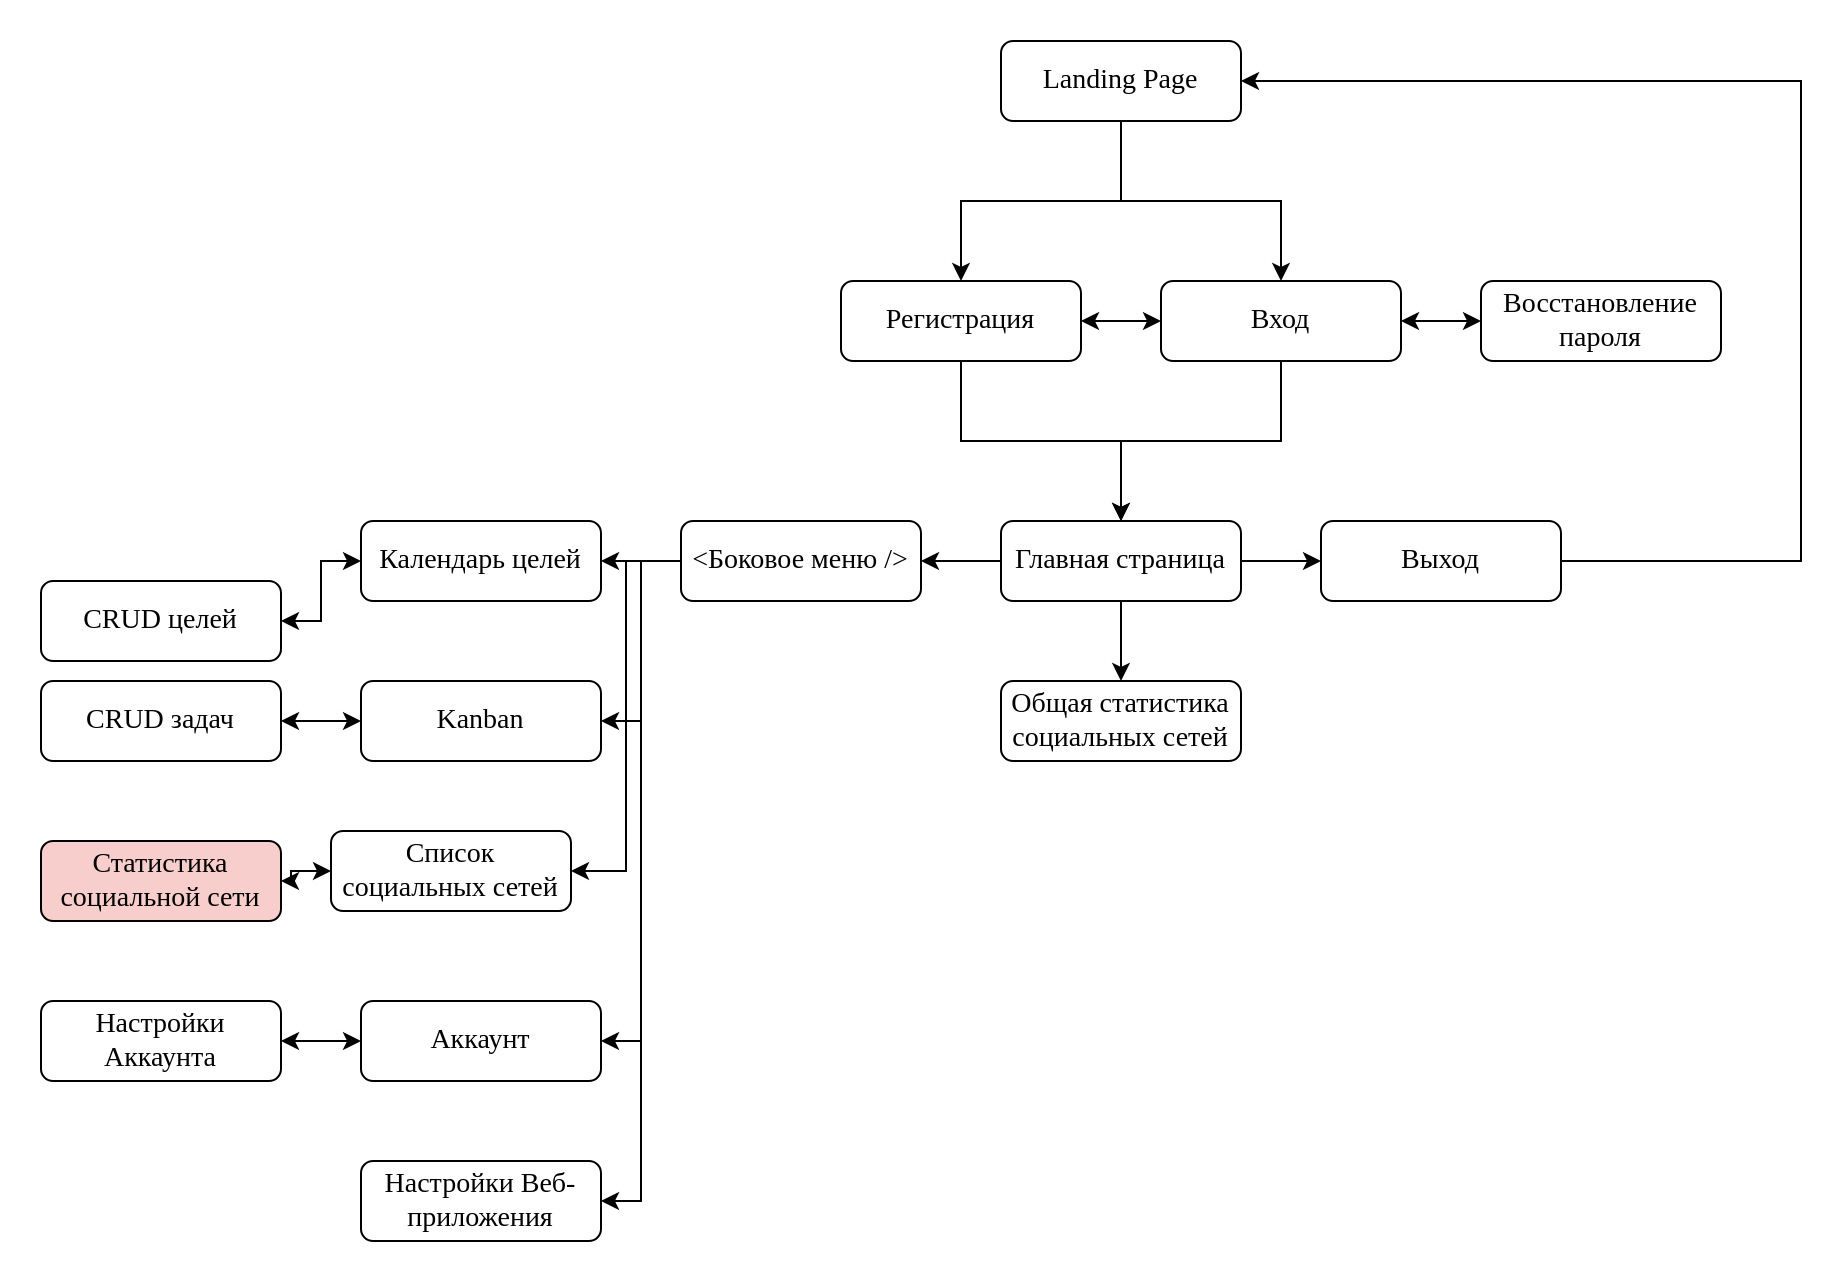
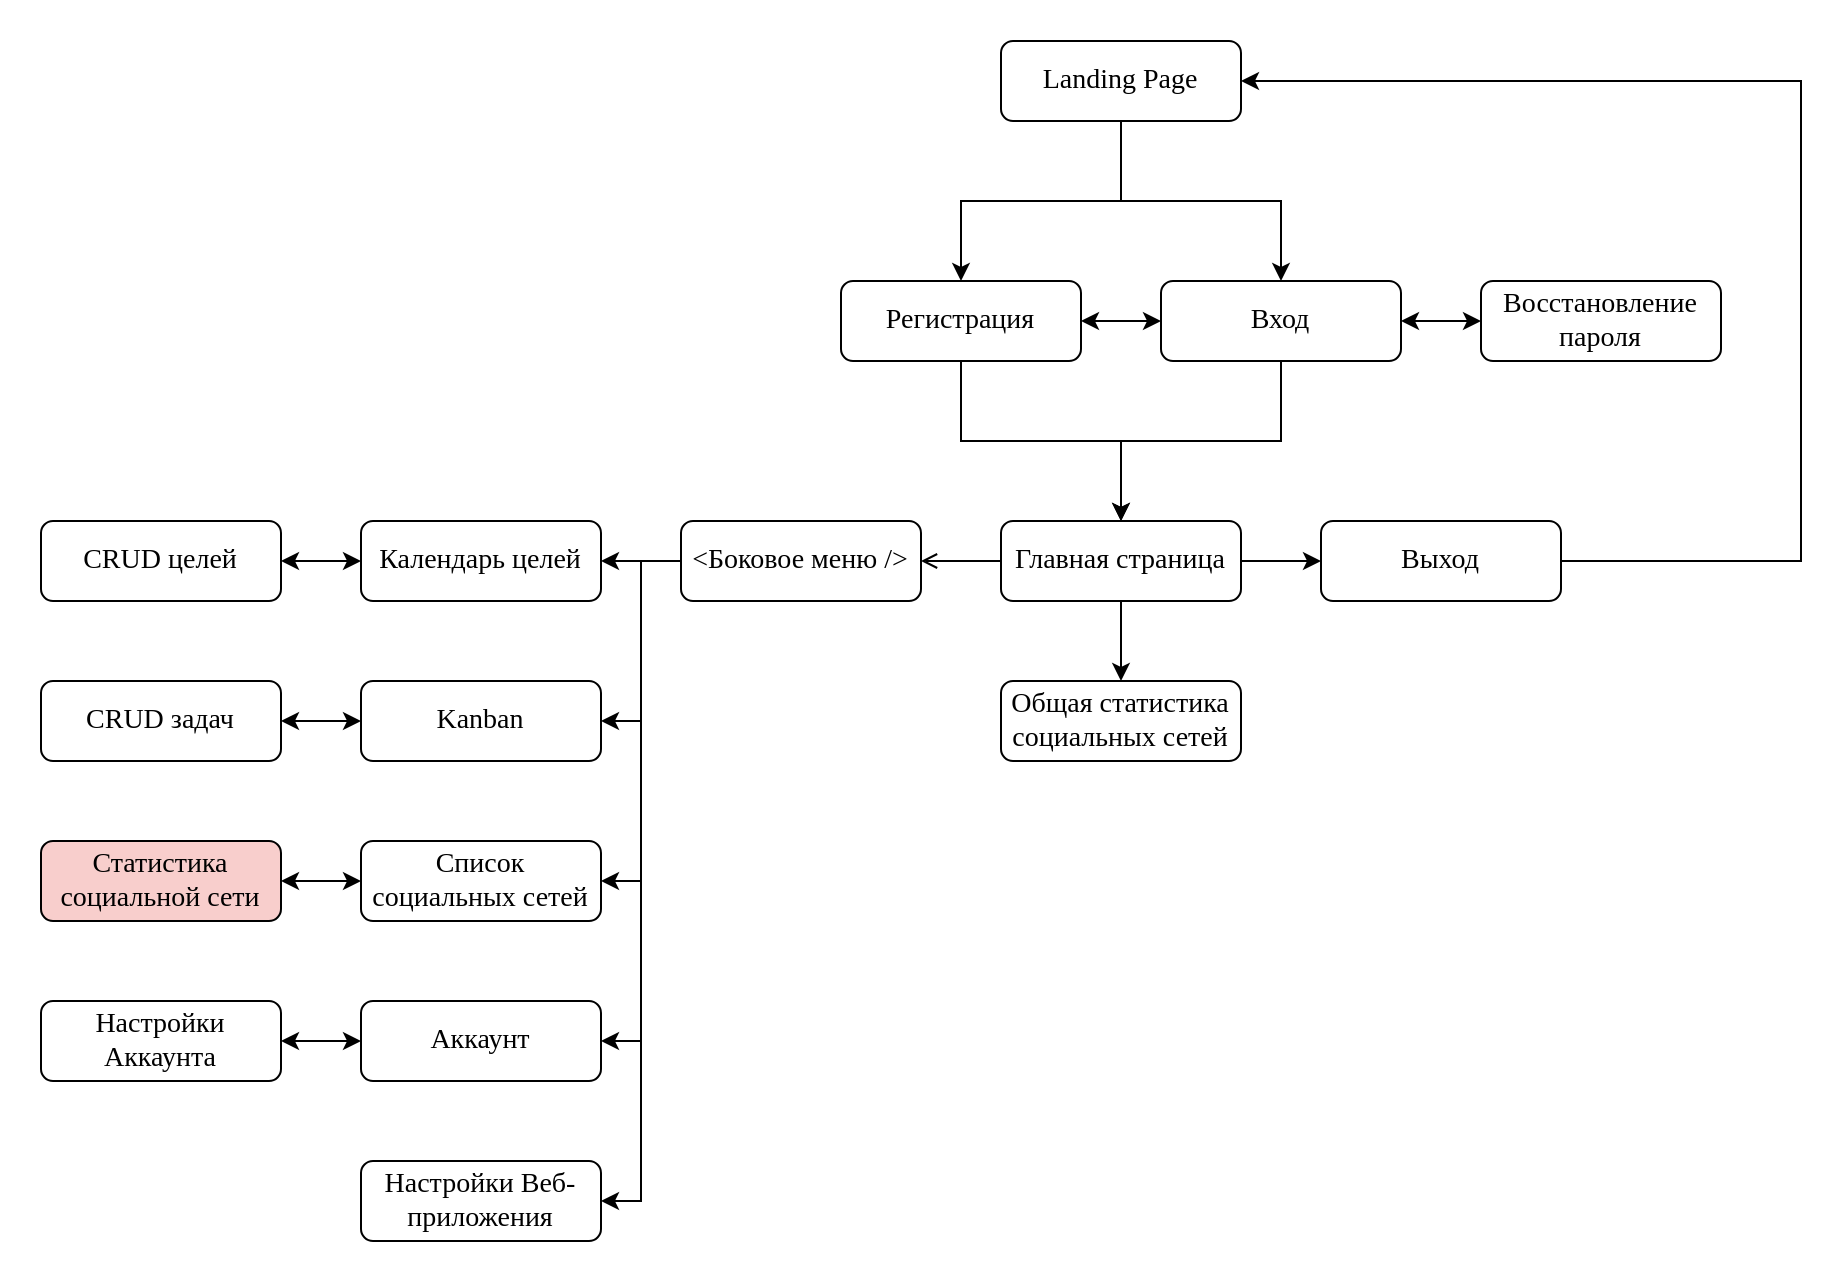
edge "Главная страница" -> "<Боковое меню />": arrowhead classic -> open
node "CRUD целей": moved (161, 621) -> (161, 561)
node "Список социальных сетей": moved (451, 871) -> (481, 881)
